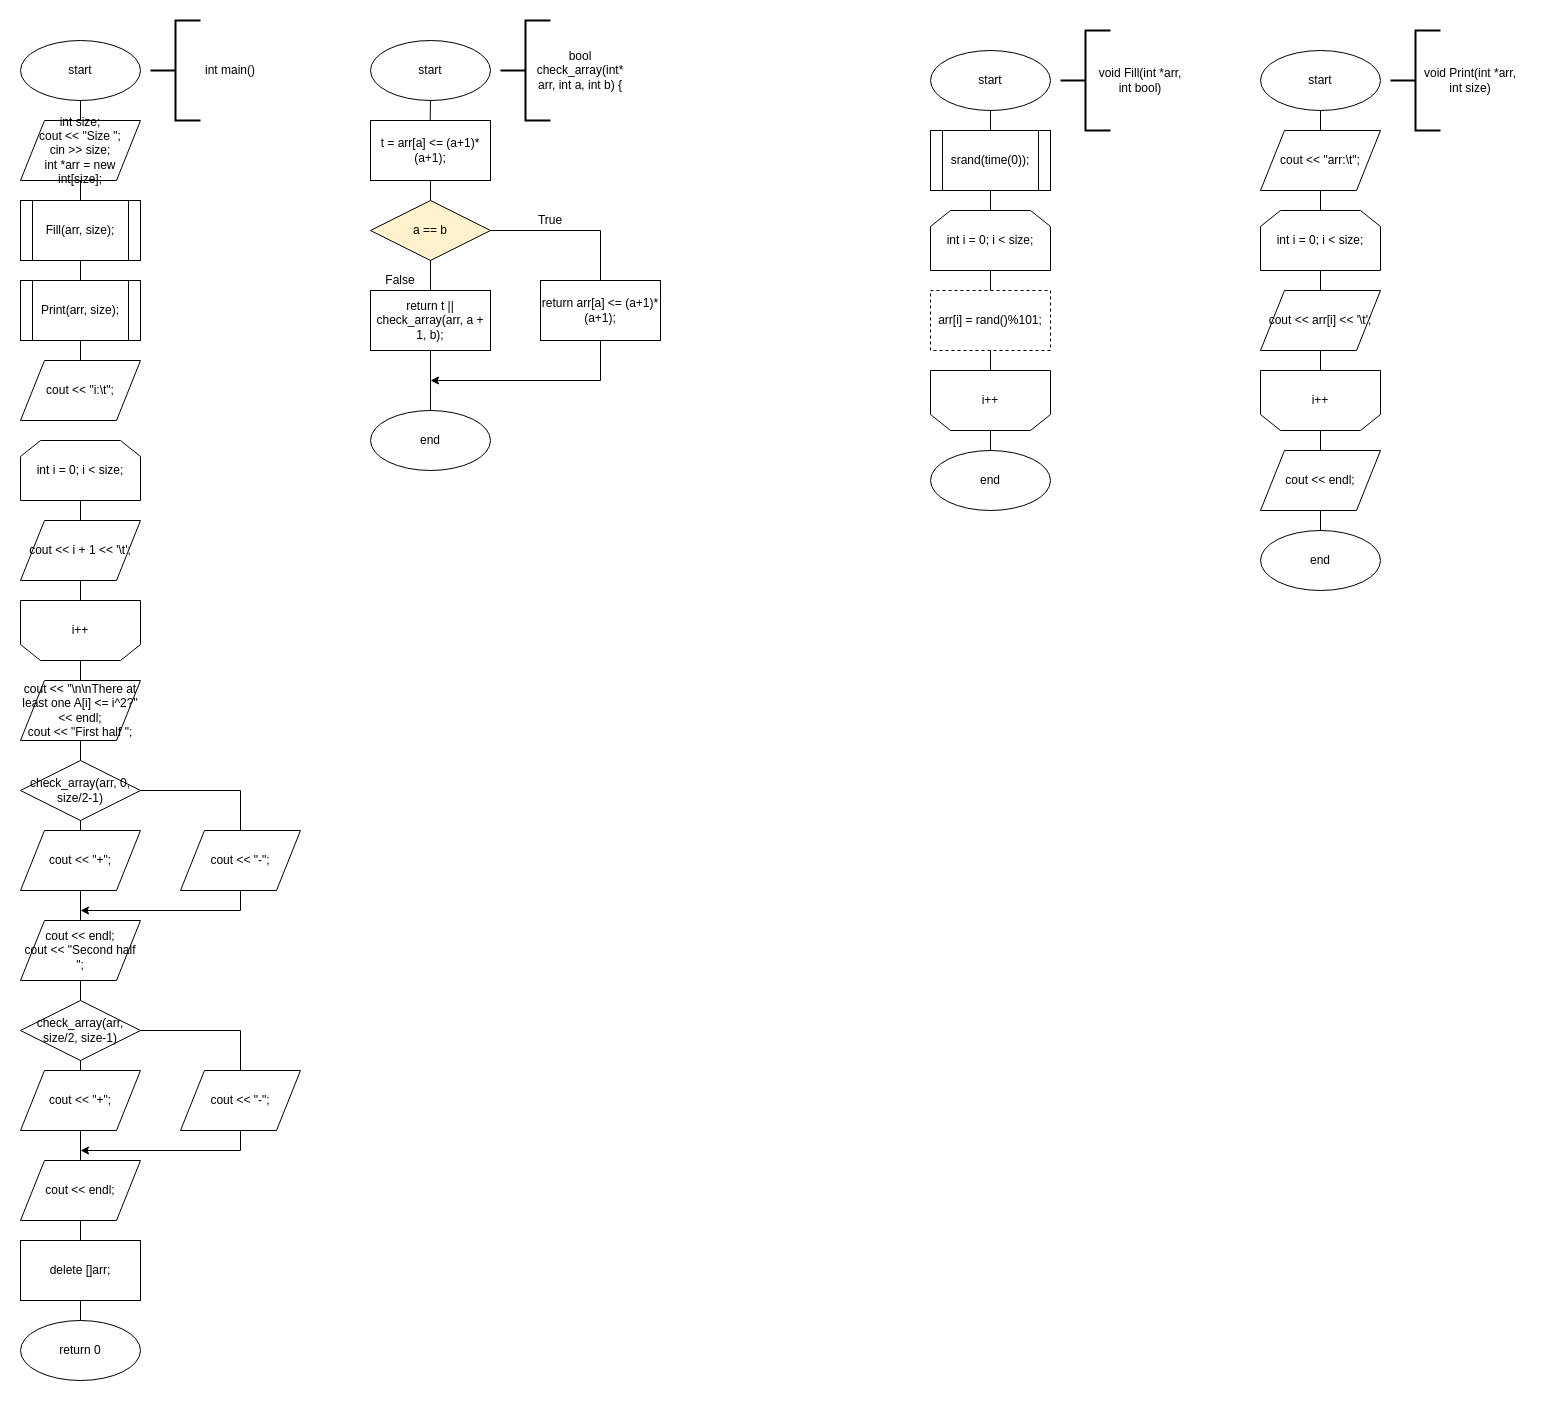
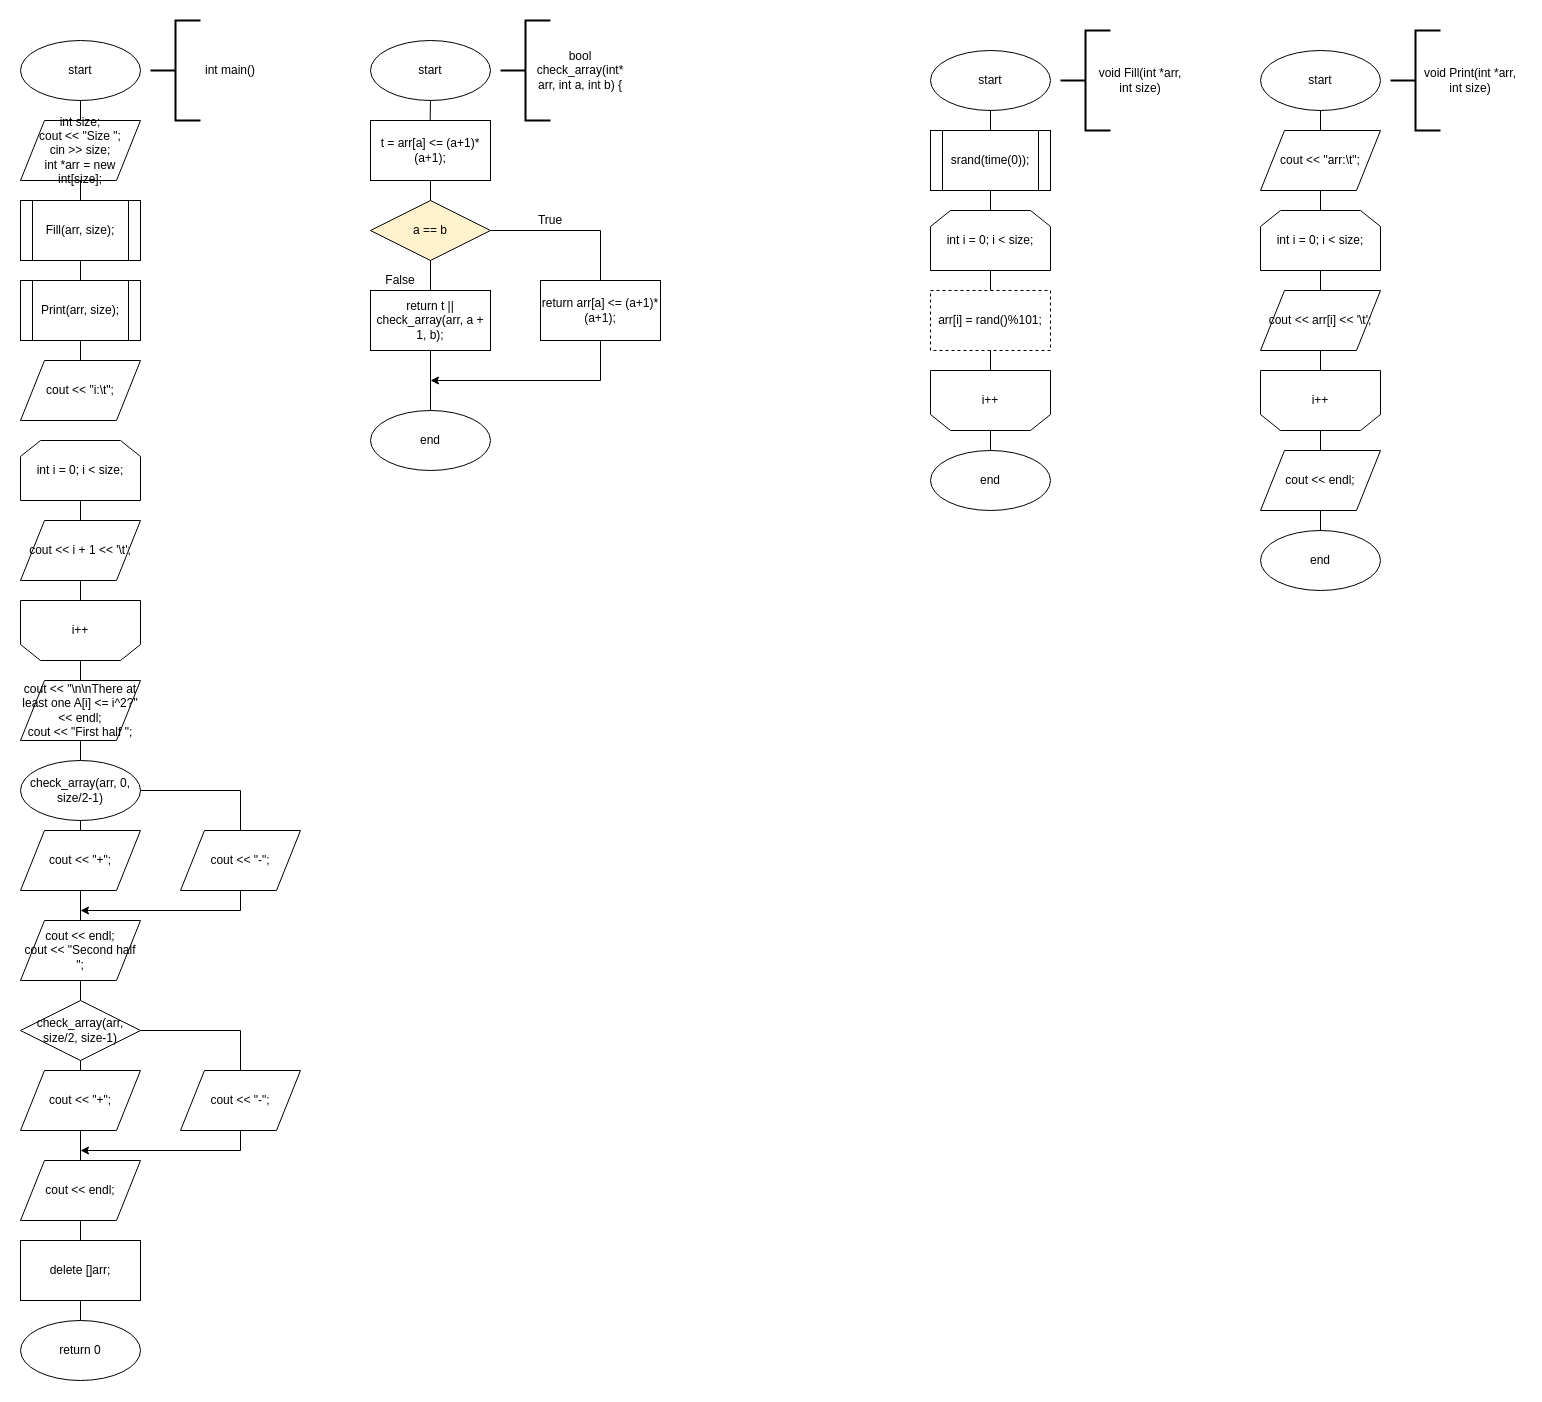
node "void Fill(int *arr, int bool)": label "void Fill(int *arr, int bool)" -> "void Fill(int *arr, int size)"
node "check_array(arr, 0, size/2-1)": shape diamond -> ellipse
